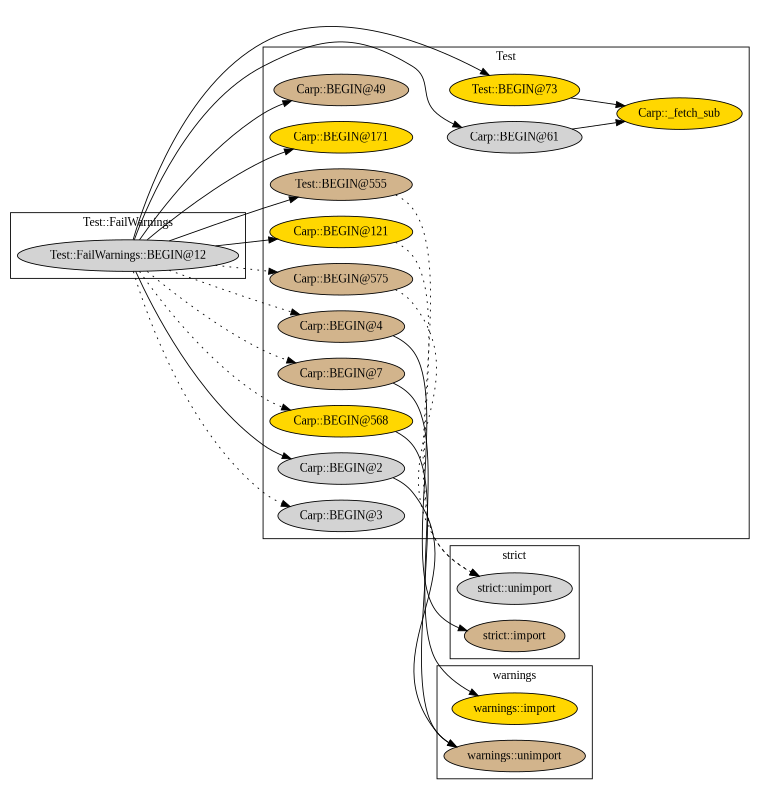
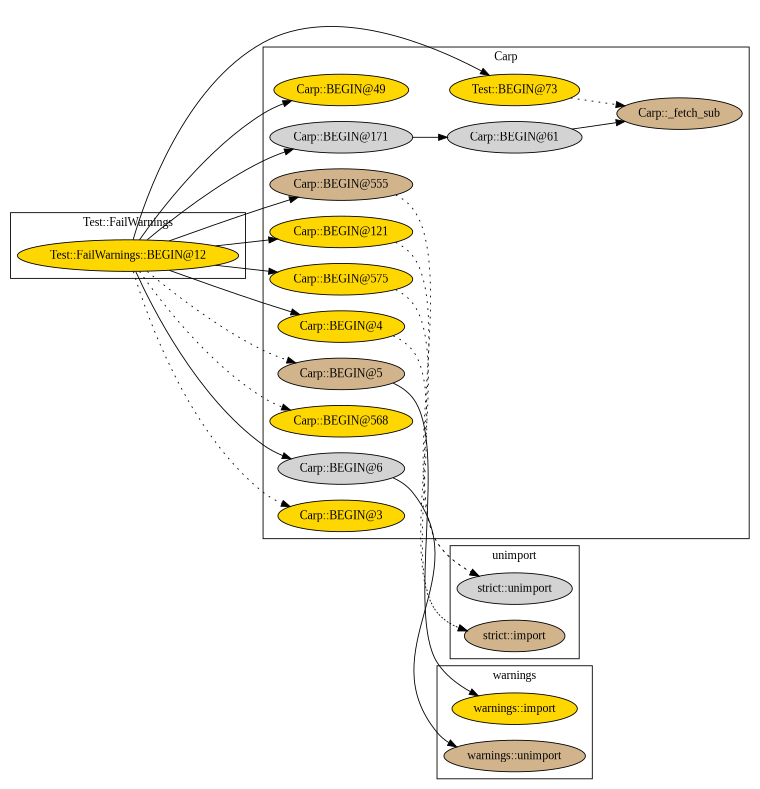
cluster "Test": label "Test" -> "Carp"
edge "Test::FailWarnings::BEGIN@12" -> "Carp::BEGIN@61": now "Carp::BEGIN@171" -> "Carp::BEGIN@61"
node "Carp::BEGIN@49": fillcolor tan -> gold
edge "Test::BEGIN@73" -> "Carp::_fetch_sub": style solid -> dotted
node "Carp::_fetch_sub": fillcolor gold -> tan
node "Carp::BEGIN@171": fillcolor gold -> lightgrey
node "Test::BEGIN@555": label "Test::BEGIN@555" -> "Carp::BEGIN@555"
node "Test::FailWarnings::BEGIN@12": fillcolor lightgrey -> gold
edge "Test::FailWarnings::BEGIN@12" -> "Carp::BEGIN@575": style dotted -> solid
node "Carp::BEGIN@575": fillcolor tan -> gold
edge "Test::FailWarnings::BEGIN@12" -> "Carp::BEGIN@4": style dotted -> solid
node "Carp::BEGIN@4": fillcolor tan -> gold
node "Carp::BEGIN@7": label "Carp::BEGIN@7" -> "Carp::BEGIN@5"
edge "Carp::BEGIN@575" -> "strict::unimport": now "Carp::BEGIN@575" -> "strict::import"
node "Carp::BEGIN@2": label "Carp::BEGIN@2" -> "Carp::BEGIN@6"
edge "Carp::BEGIN@4" -> "strict::import": style solid -> dotted
node "Carp::BEGIN@3": fillcolor lightgrey -> gold
cluster "strict": label "strict" -> "unimport"
edge "Carp::BEGIN@568" -> "warnings::unimport": removed
